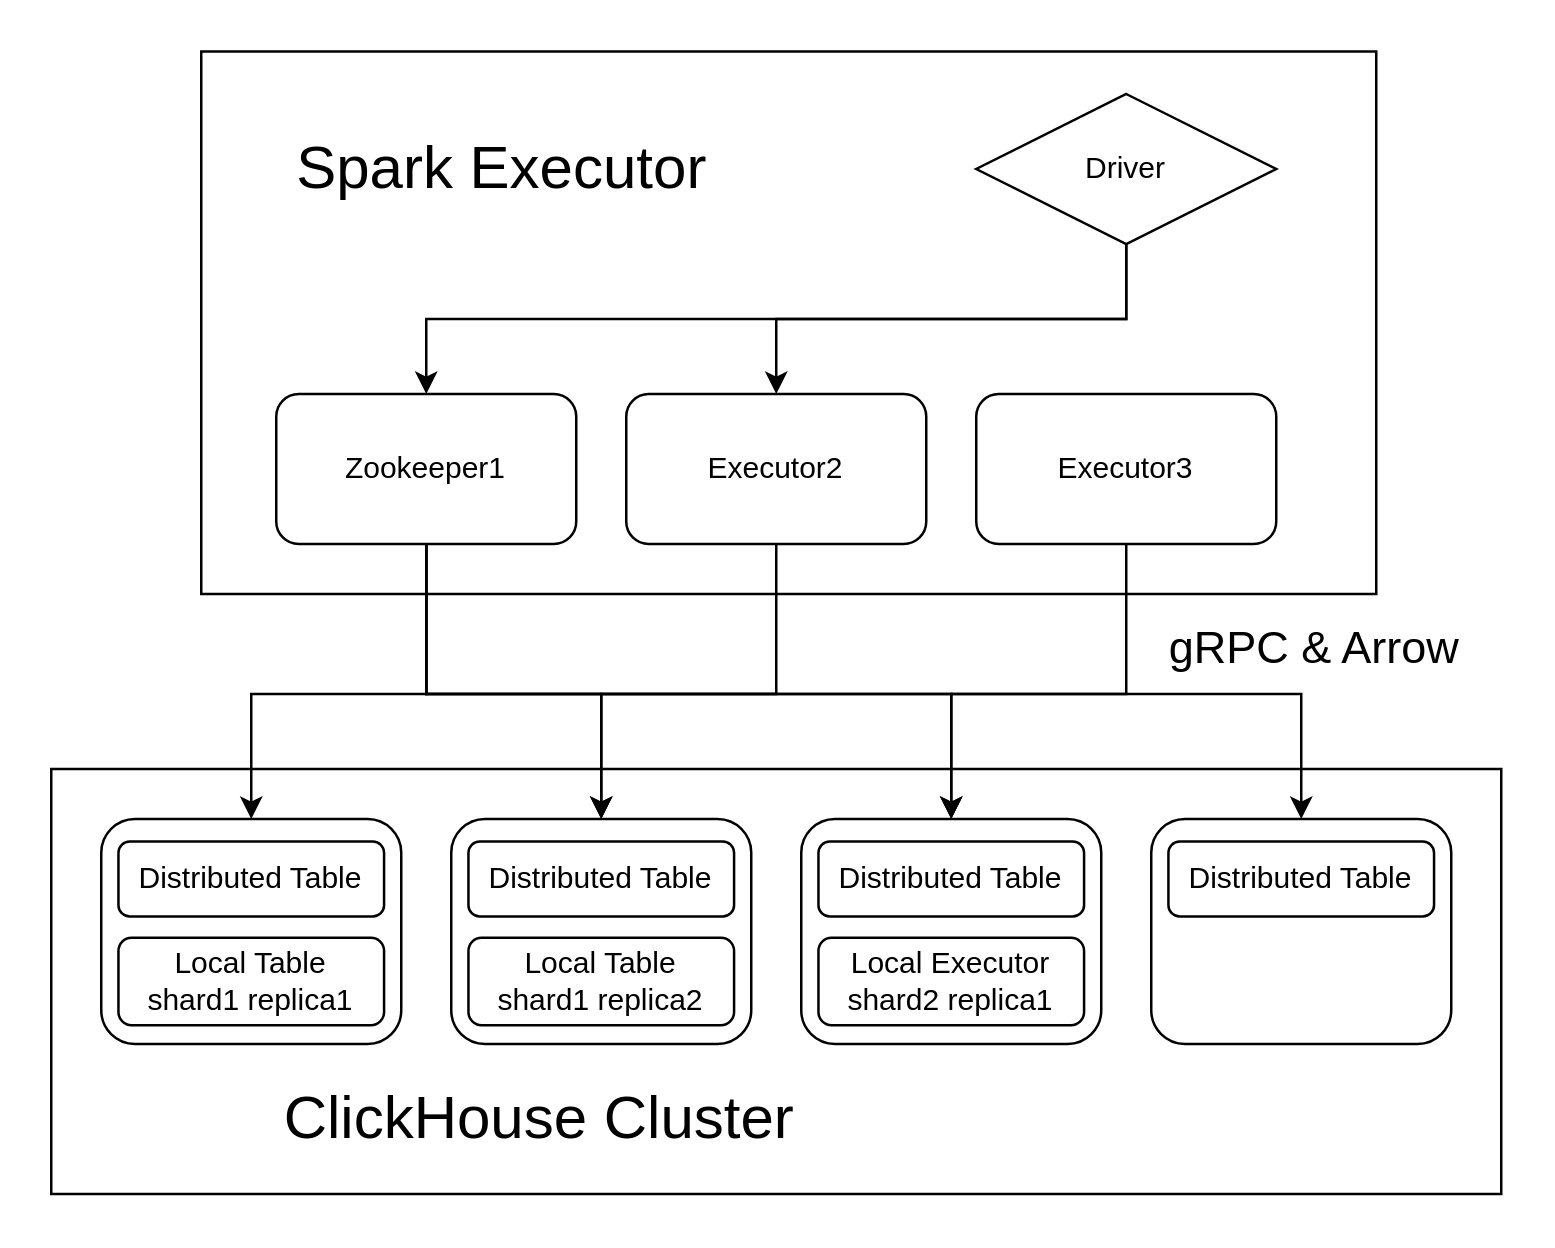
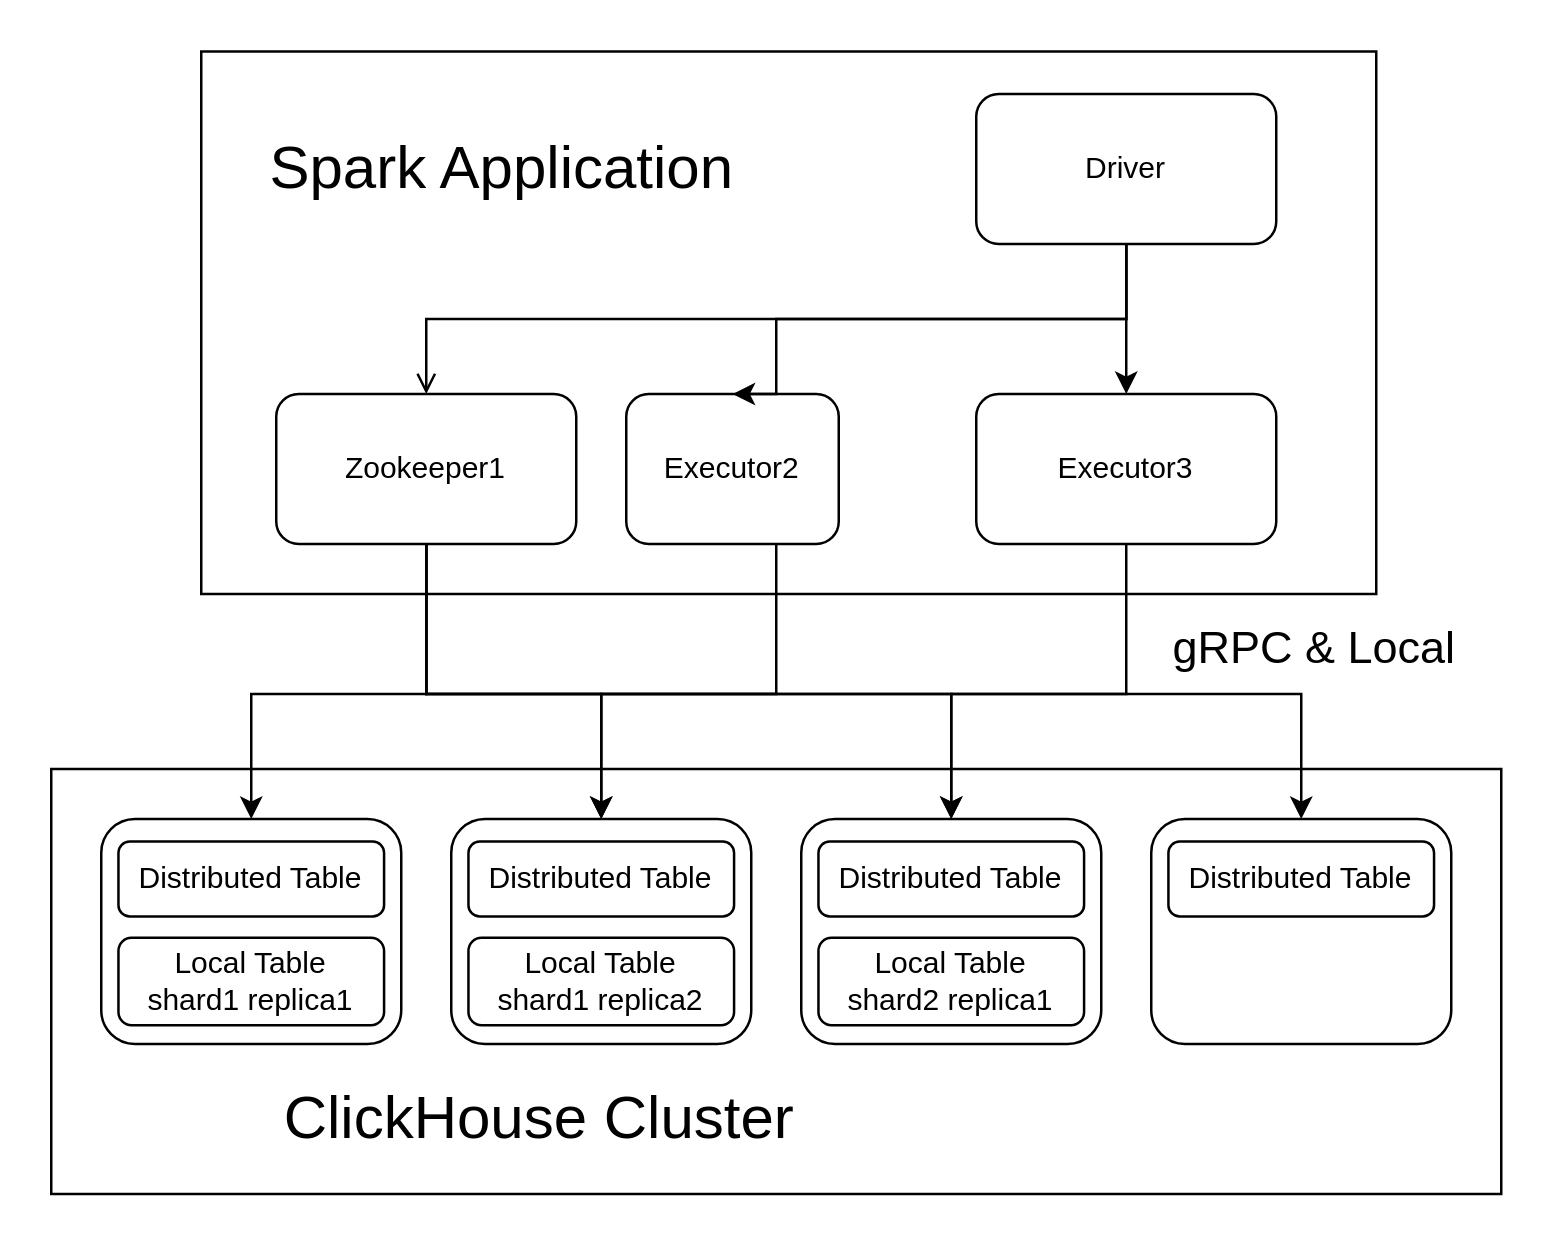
node "Spark Executor": label "Spark Executor" -> "Spark Application"
node "Driver": shape diamond -> rounded rectangle
edge "Driver" -> "Executor3": added
edge "Driver" -> "Zookeeper1": arrowhead classic -> open
node "Executor2": size 300x150 -> 213x150
node "gRPC & Arrow": label "gRPC & Arrow" -> "gRPC & Local"
node "Local Executor shard2 replica1": label "Local Executor shard2 replica1" -> "Local Table shard2 replica1"
